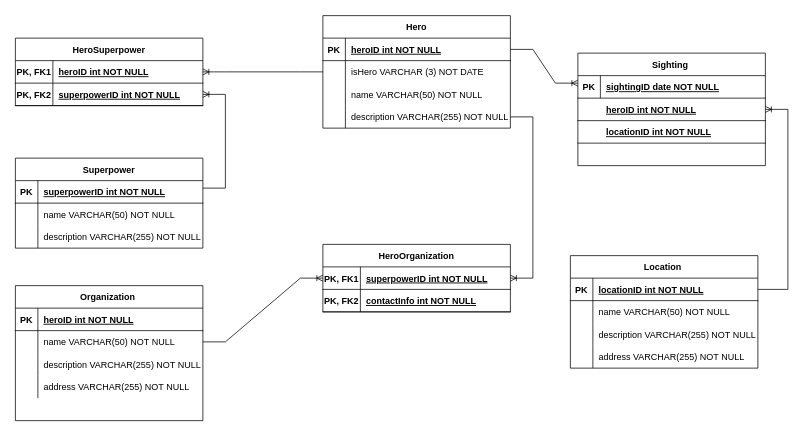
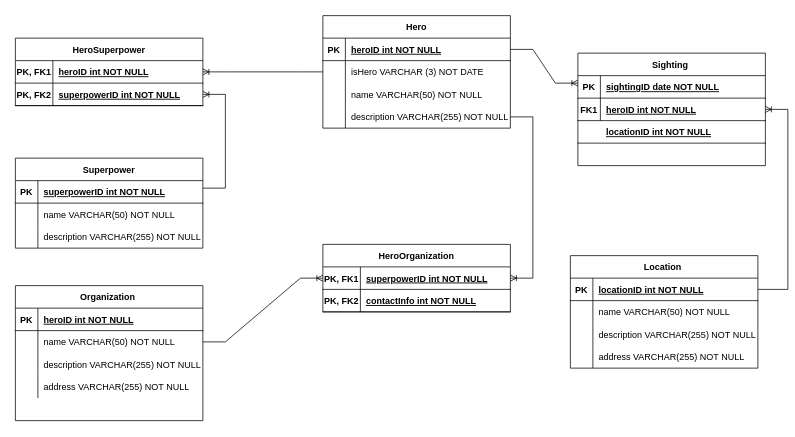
node "FK1": added
